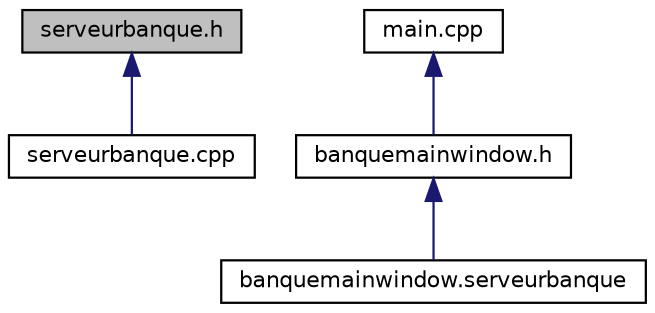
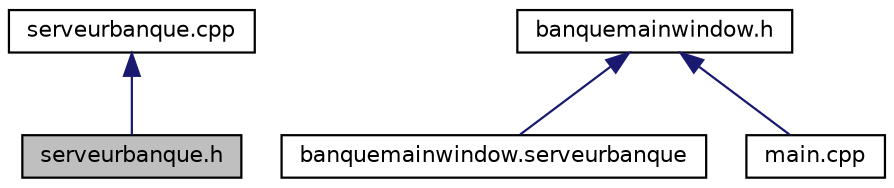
edge "serveurbanque.cpp" -> "serveurbanque.h": reversed
edge "banquemainwindow.h" -> "main.cpp": reversed
